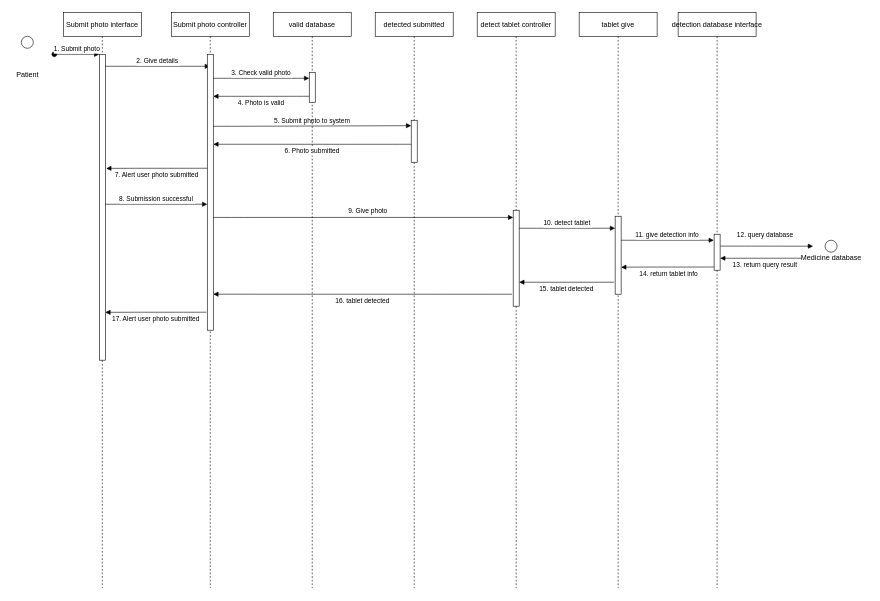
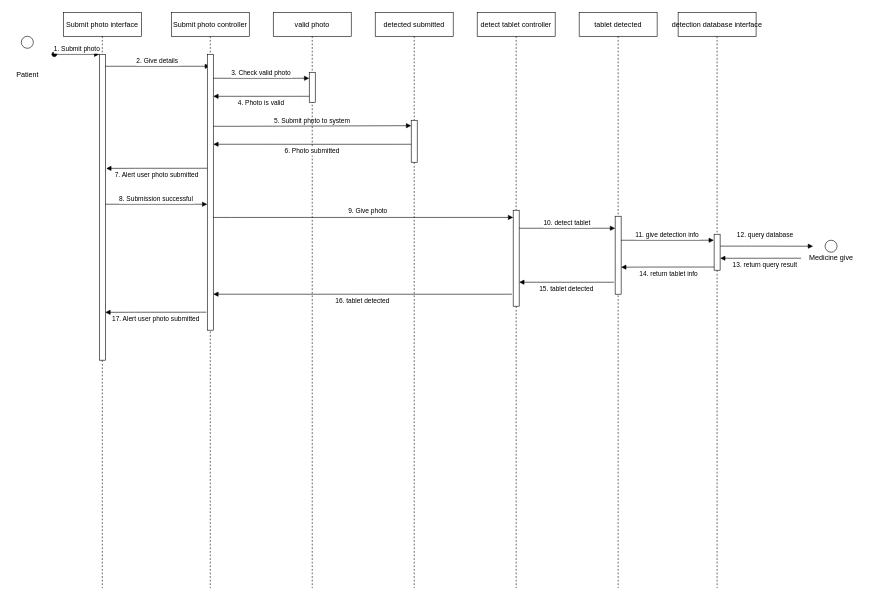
node "valid database": label "valid database" -> "valid photo"
node "tablet give": label "tablet give" -> "tablet detected"
node "Medicine database": label "Medicine database" -> "Medicine give"
